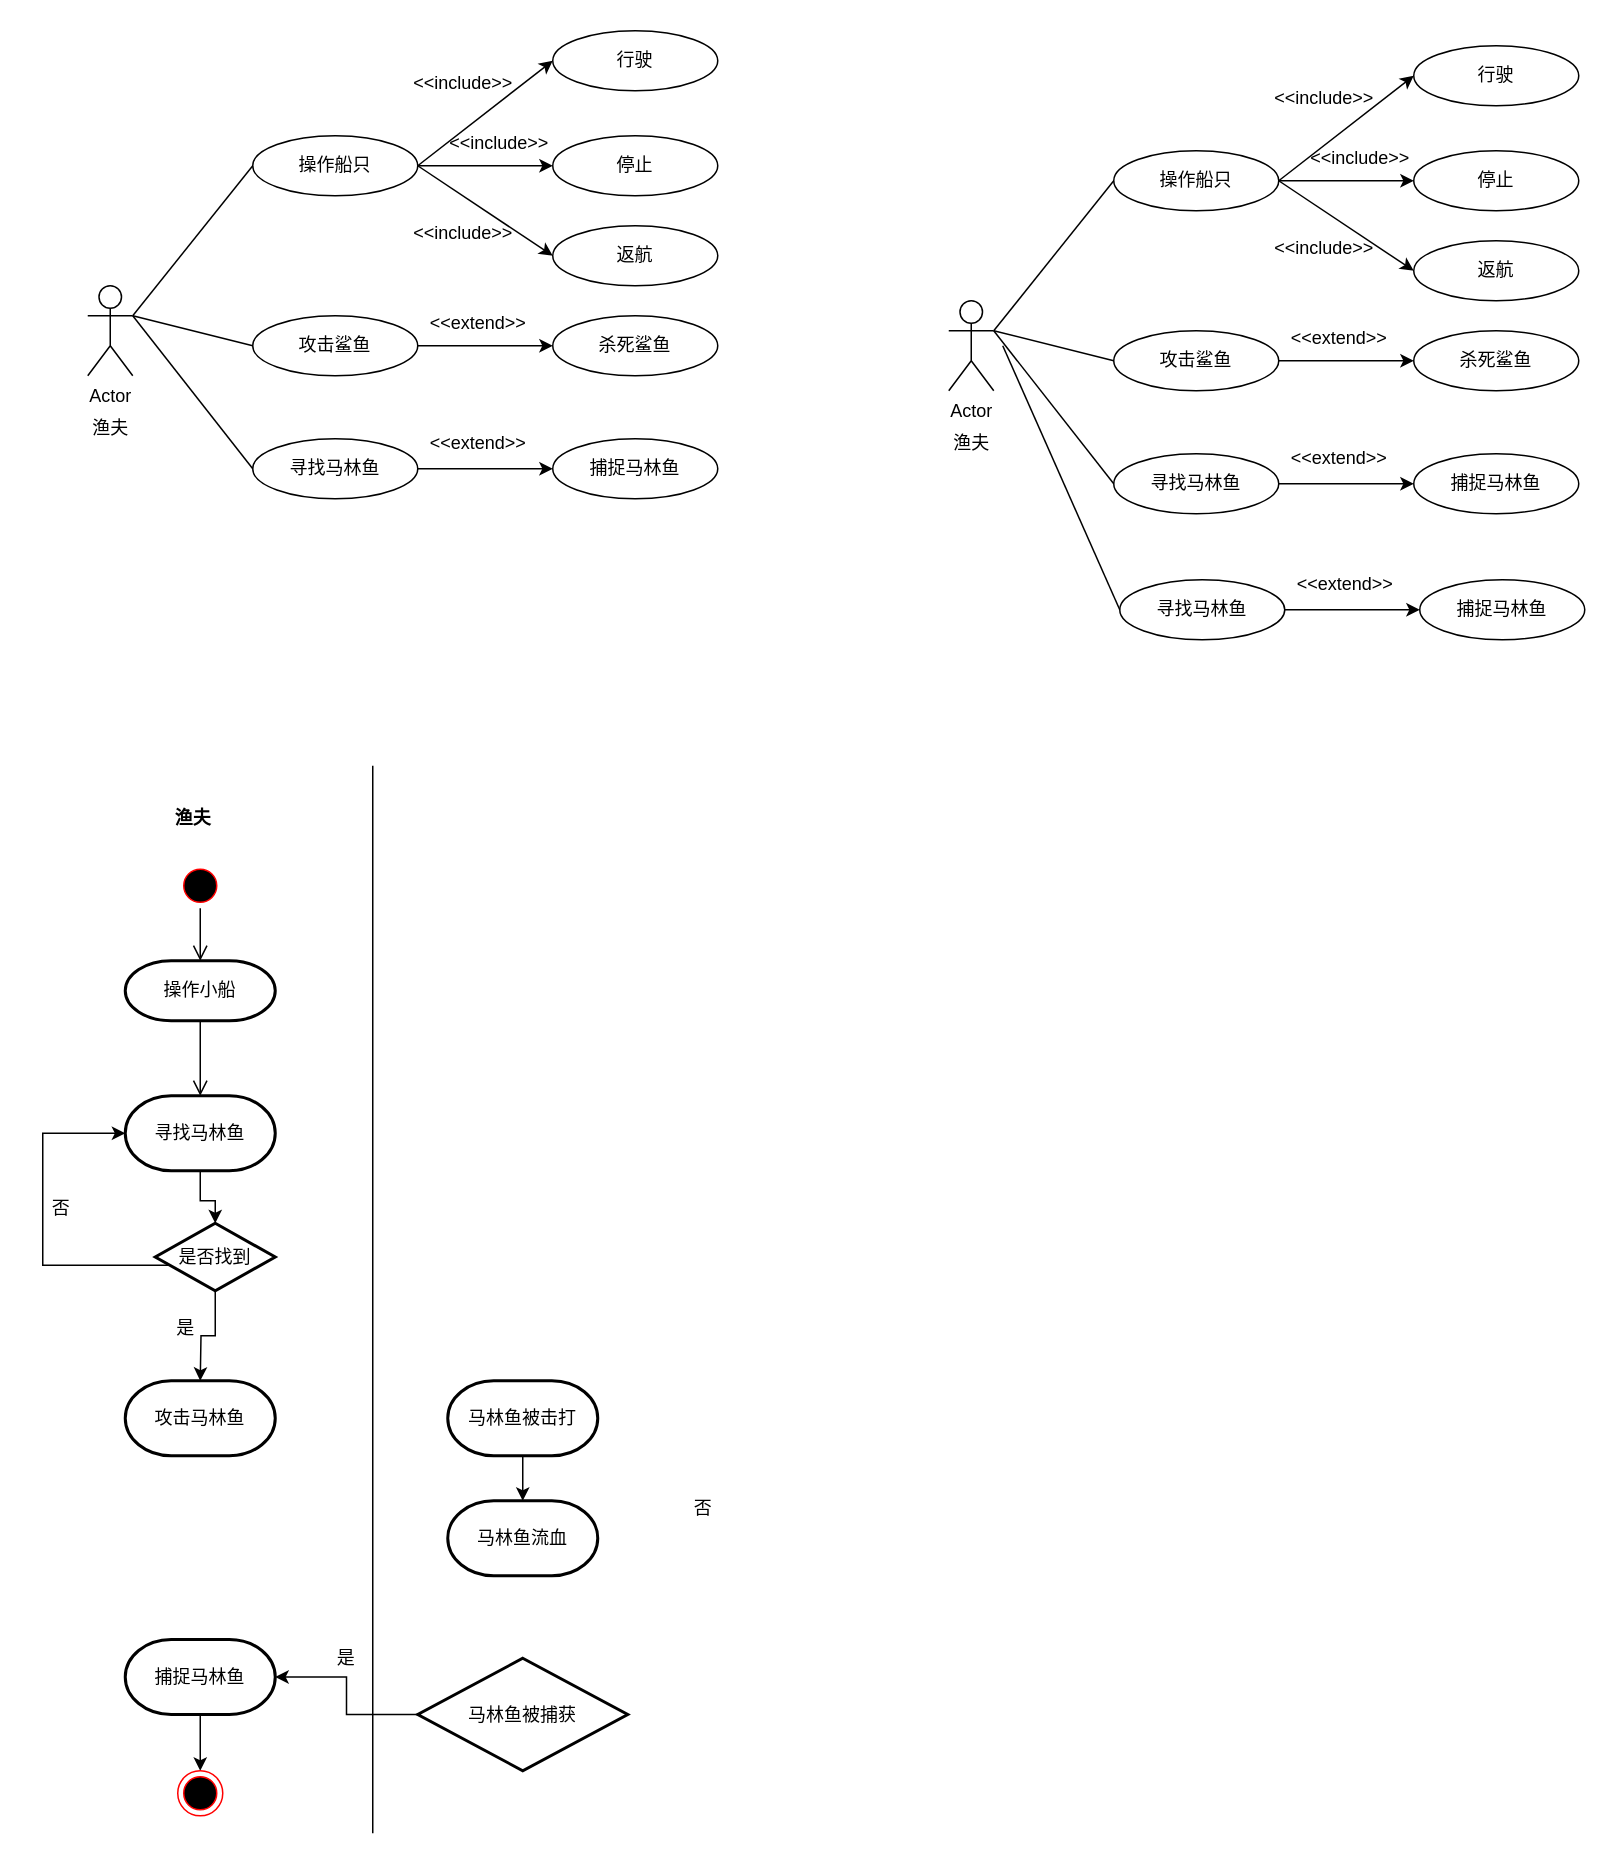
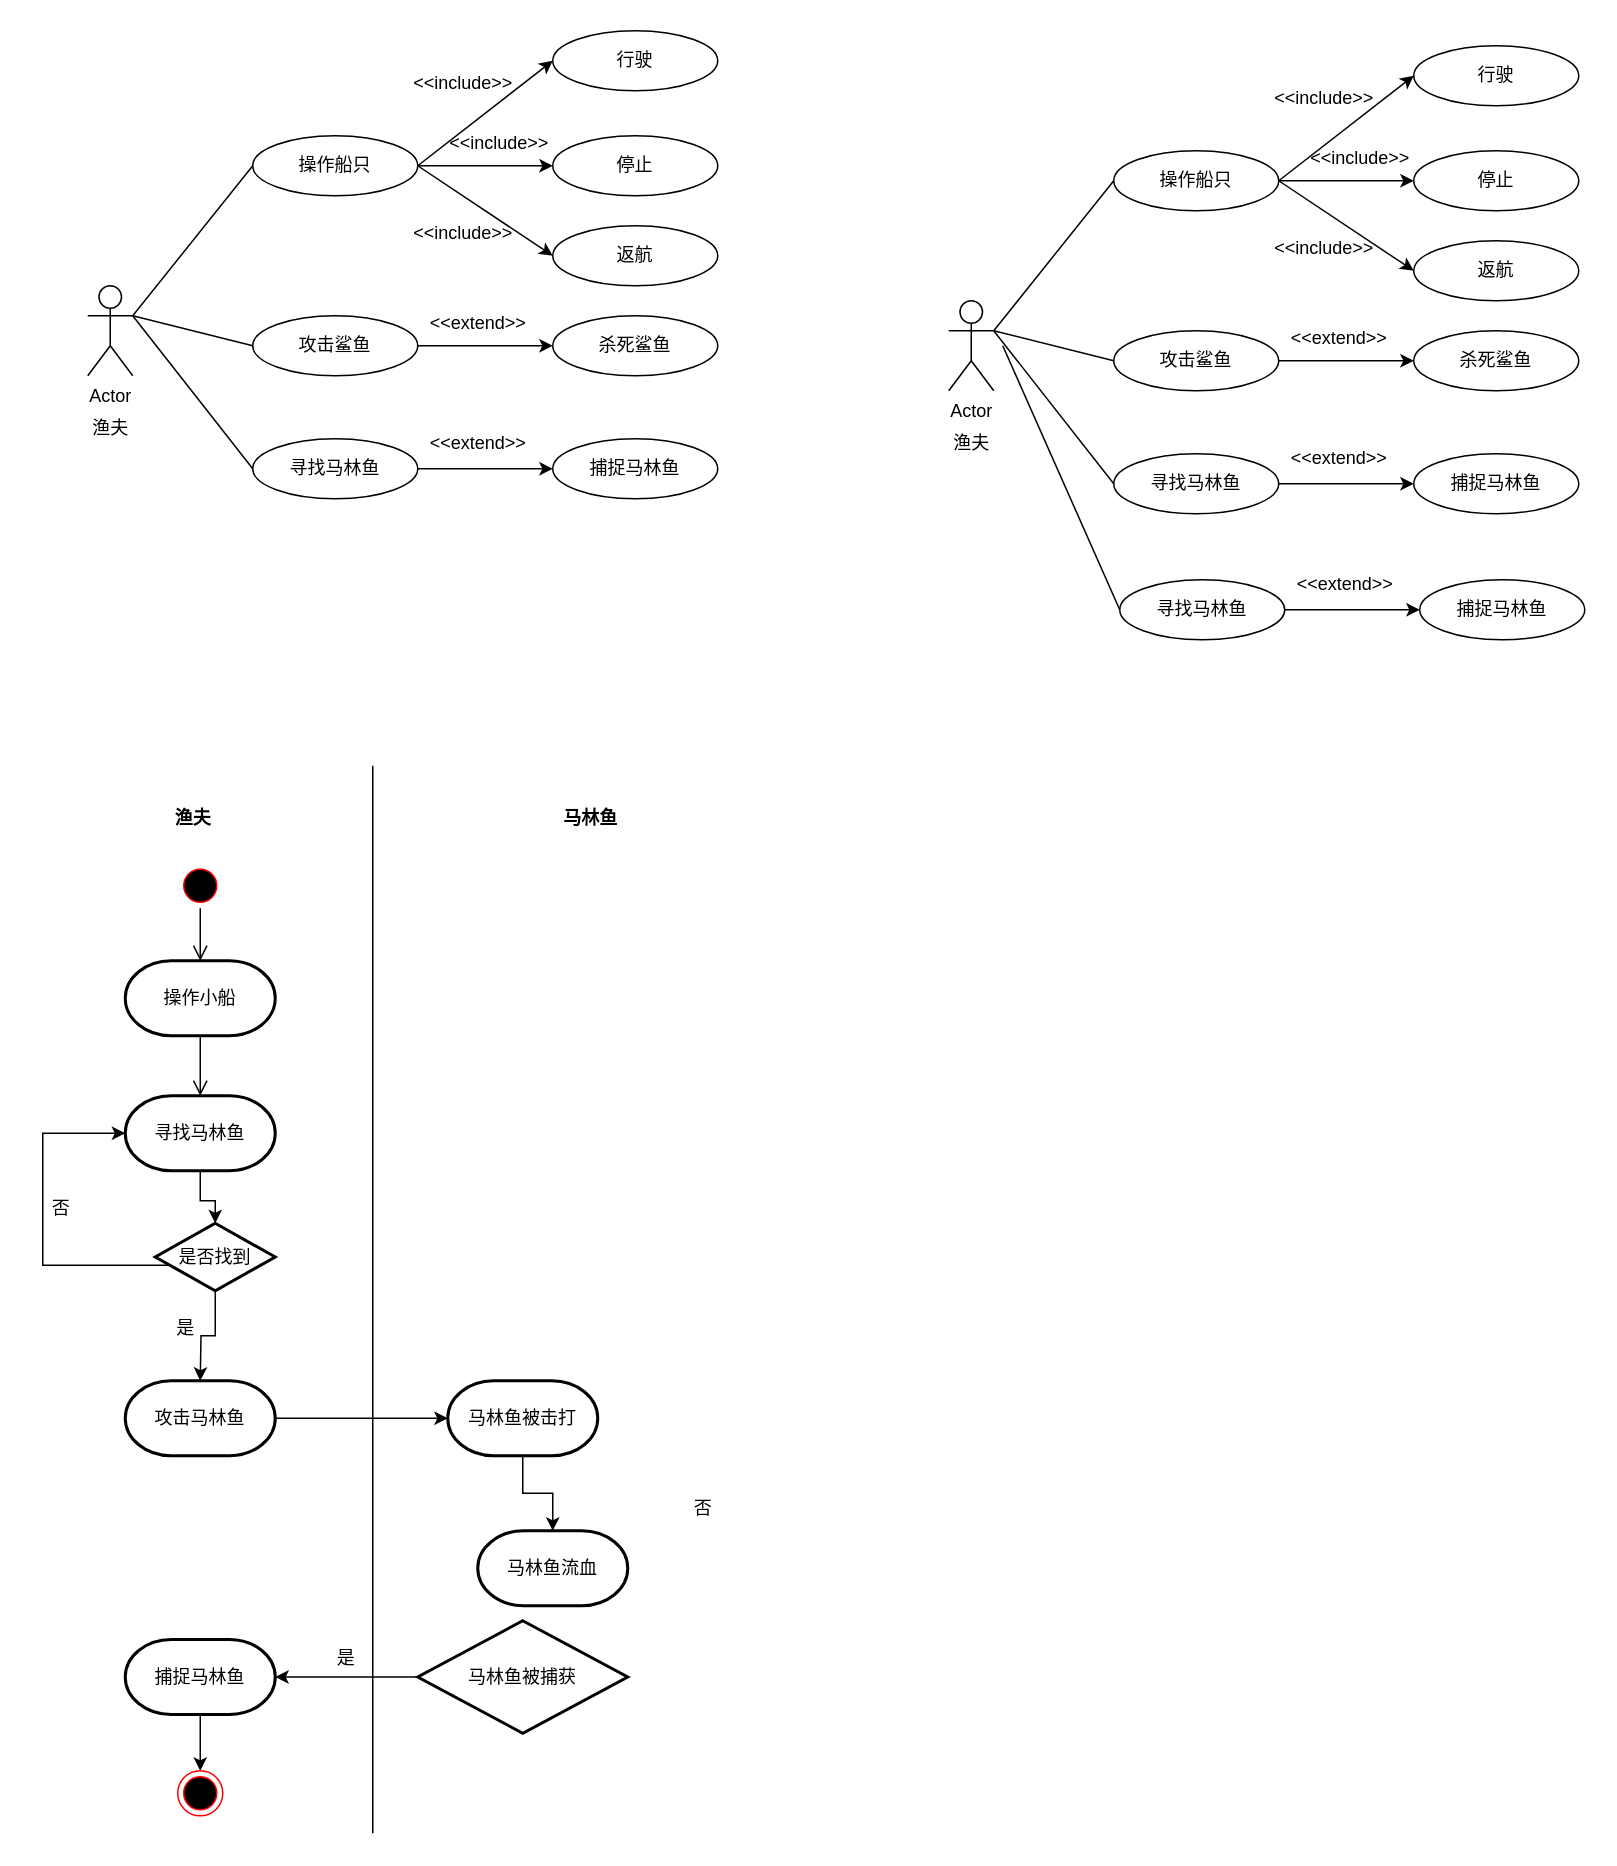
node "马林鱼": added
node "操作小船": size 150x60 -> 150x75
edge "攻击马林鱼" -> "马林鱼被击打": added
node "马林鱼流血": moved (523, 1538) -> (553, 1568)
node "马林鱼被捕获": moved (523, 1715) -> (523, 1677)
